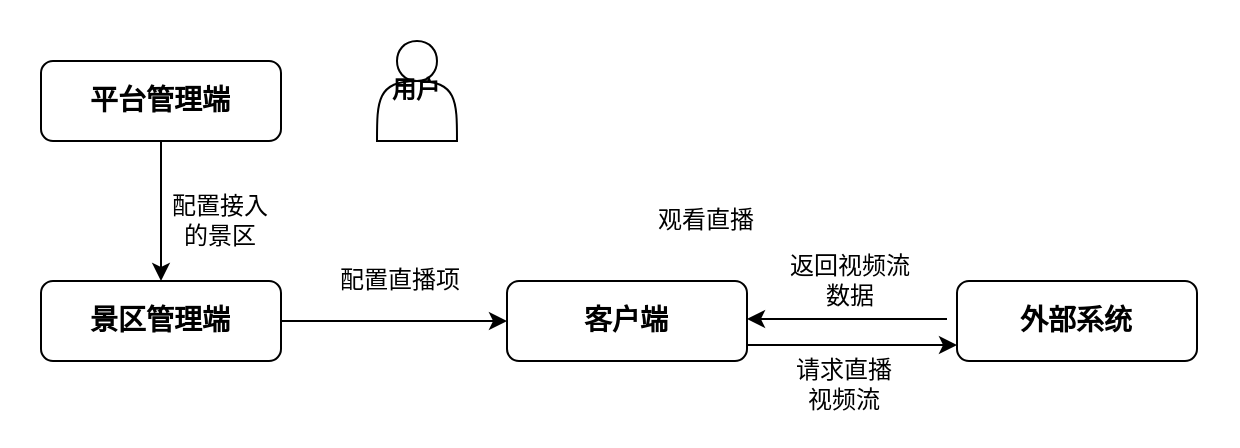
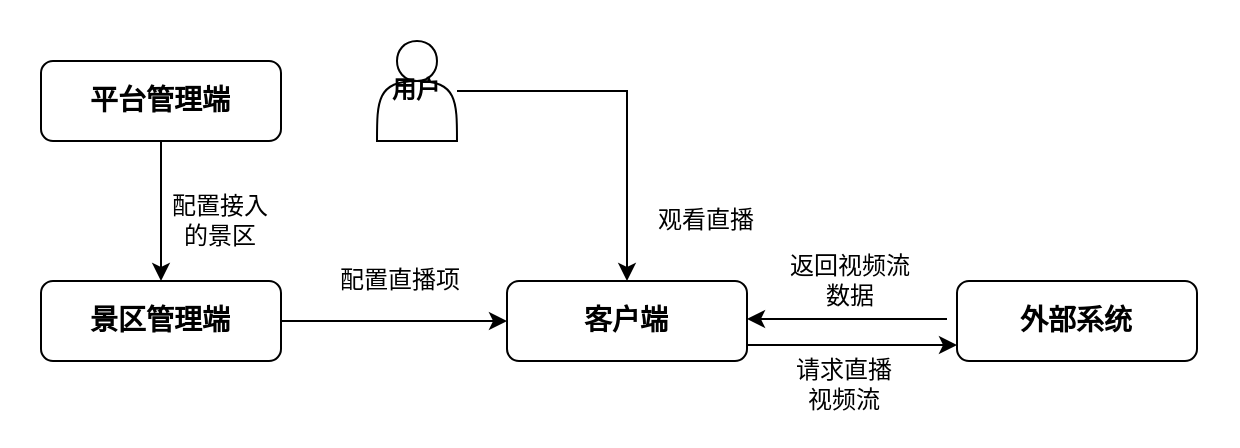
edge "用户" -> "客户端": added
